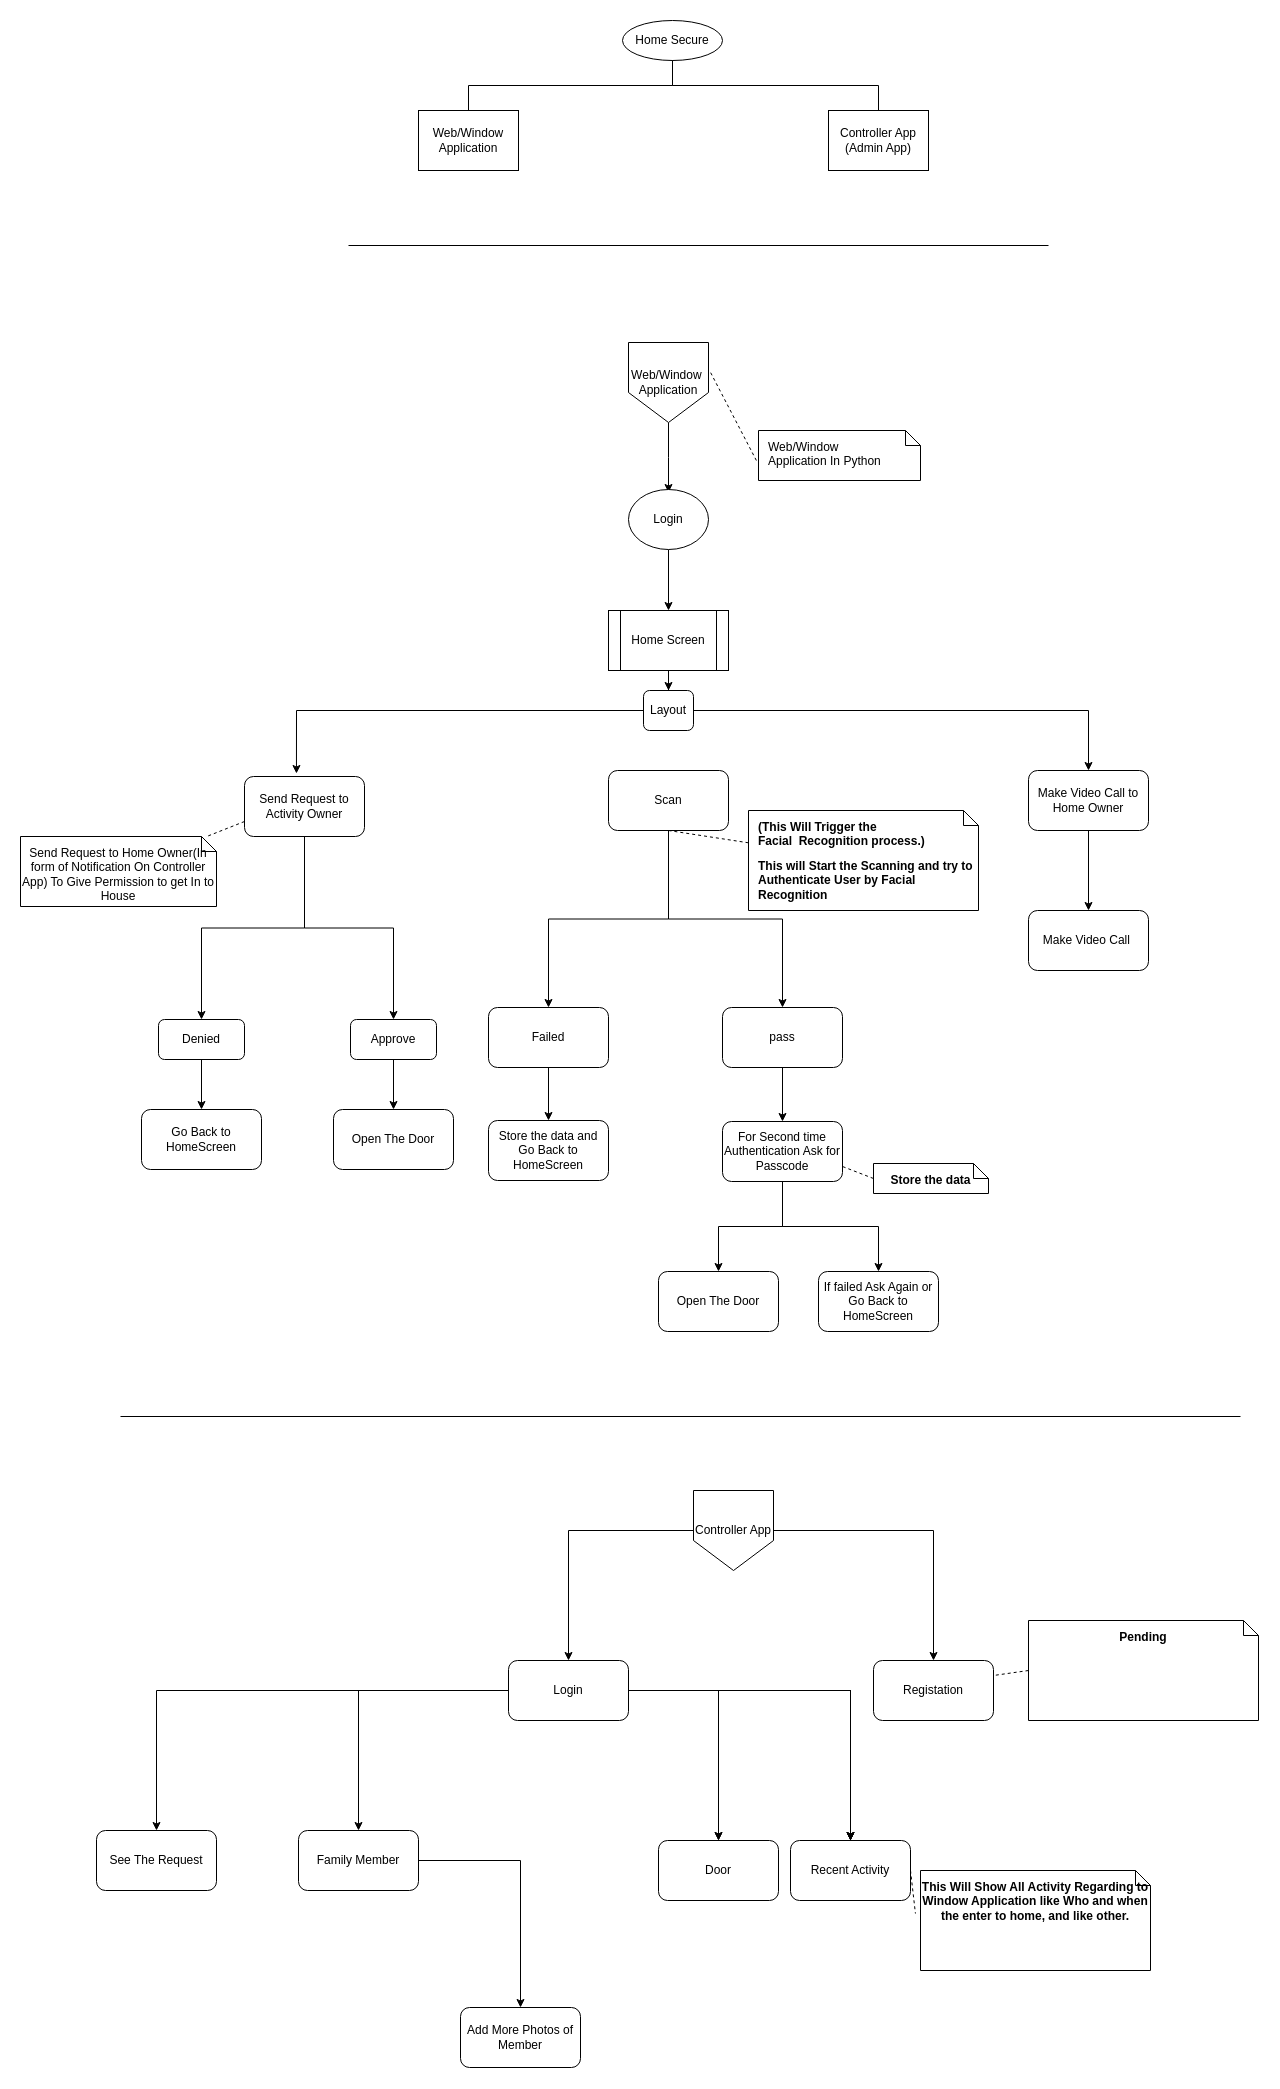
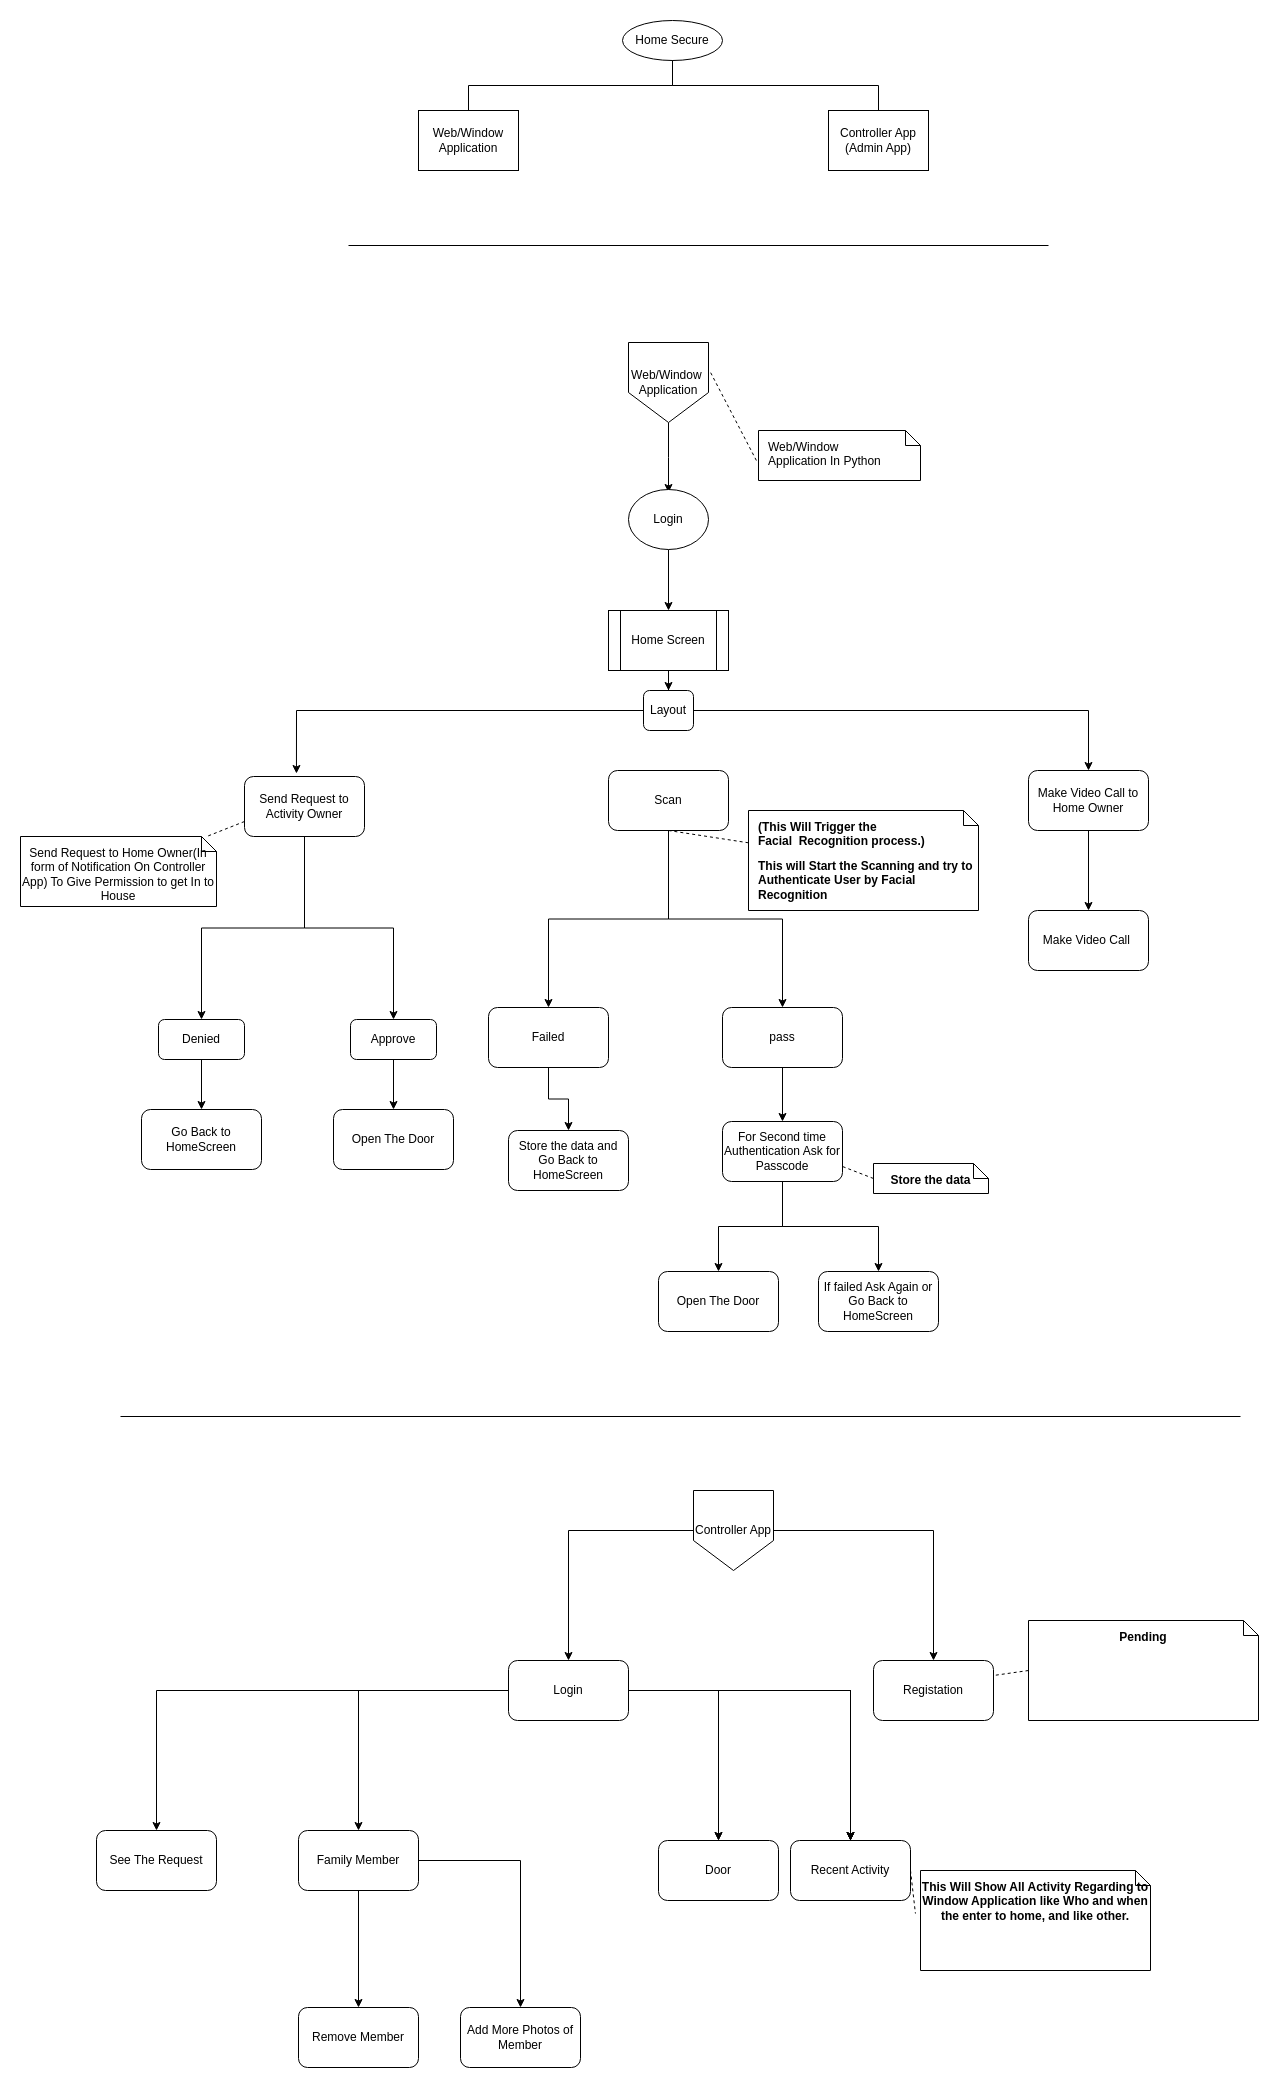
node "Store the data and Go Back to HomeScreen": moved (549, 1151) -> (569, 1161)
edge "Family Member" -> "Remove Member": added
node "Remove Member": added
